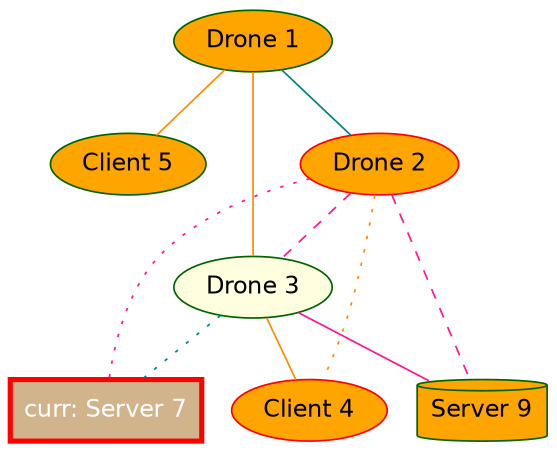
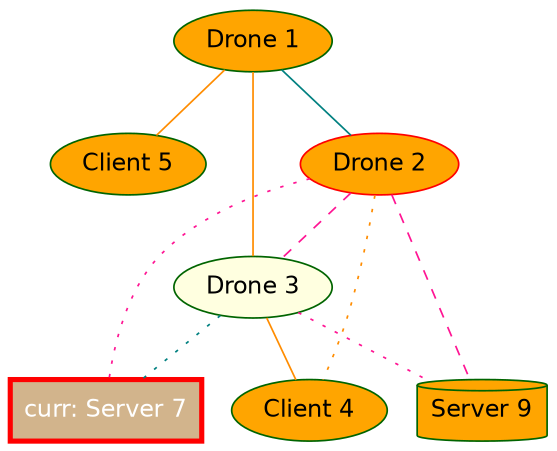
edge "Drone 3" -- "Server 9": style solid -> dotted
node "Client 4": color red -> darkgreen
